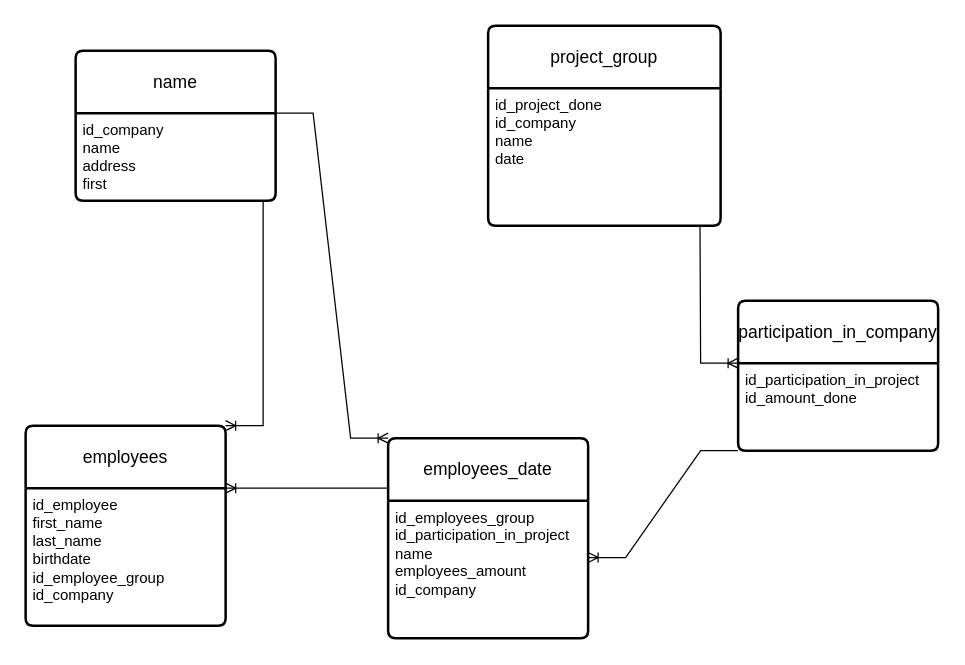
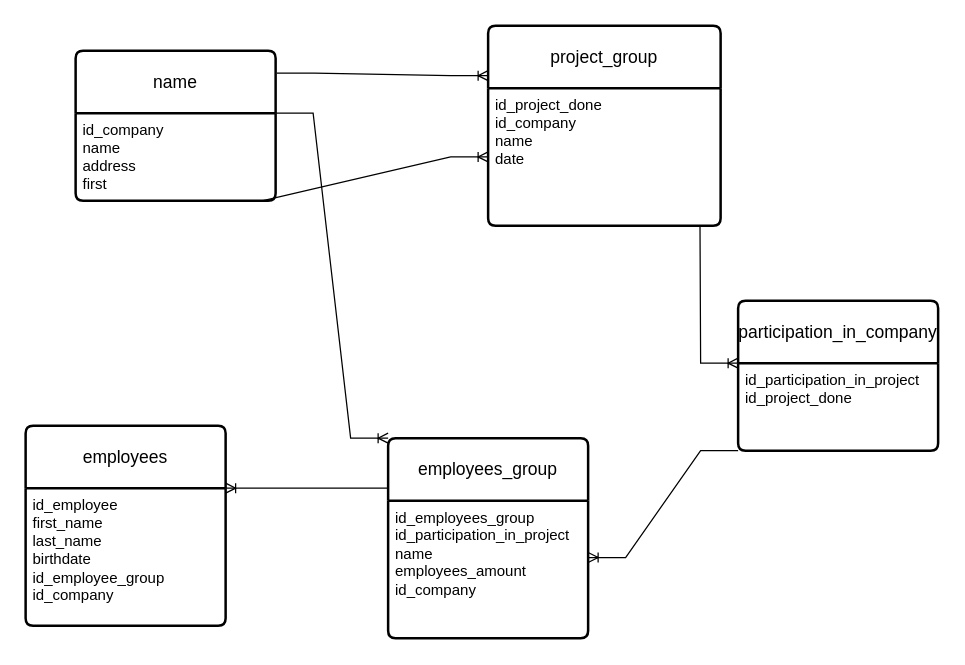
edge "name" -> "project_group": added
edge "id_company name address first" -> "employees": now "id_company name address first" -> "id_project_done id_company name date"
node "id_participation_in_project id_amount_done": label "id_participation_in_project id_amount_done" -> "id_participation_in_project id_project_done"
node "employees_date": label "employees_date" -> "employees_group"
